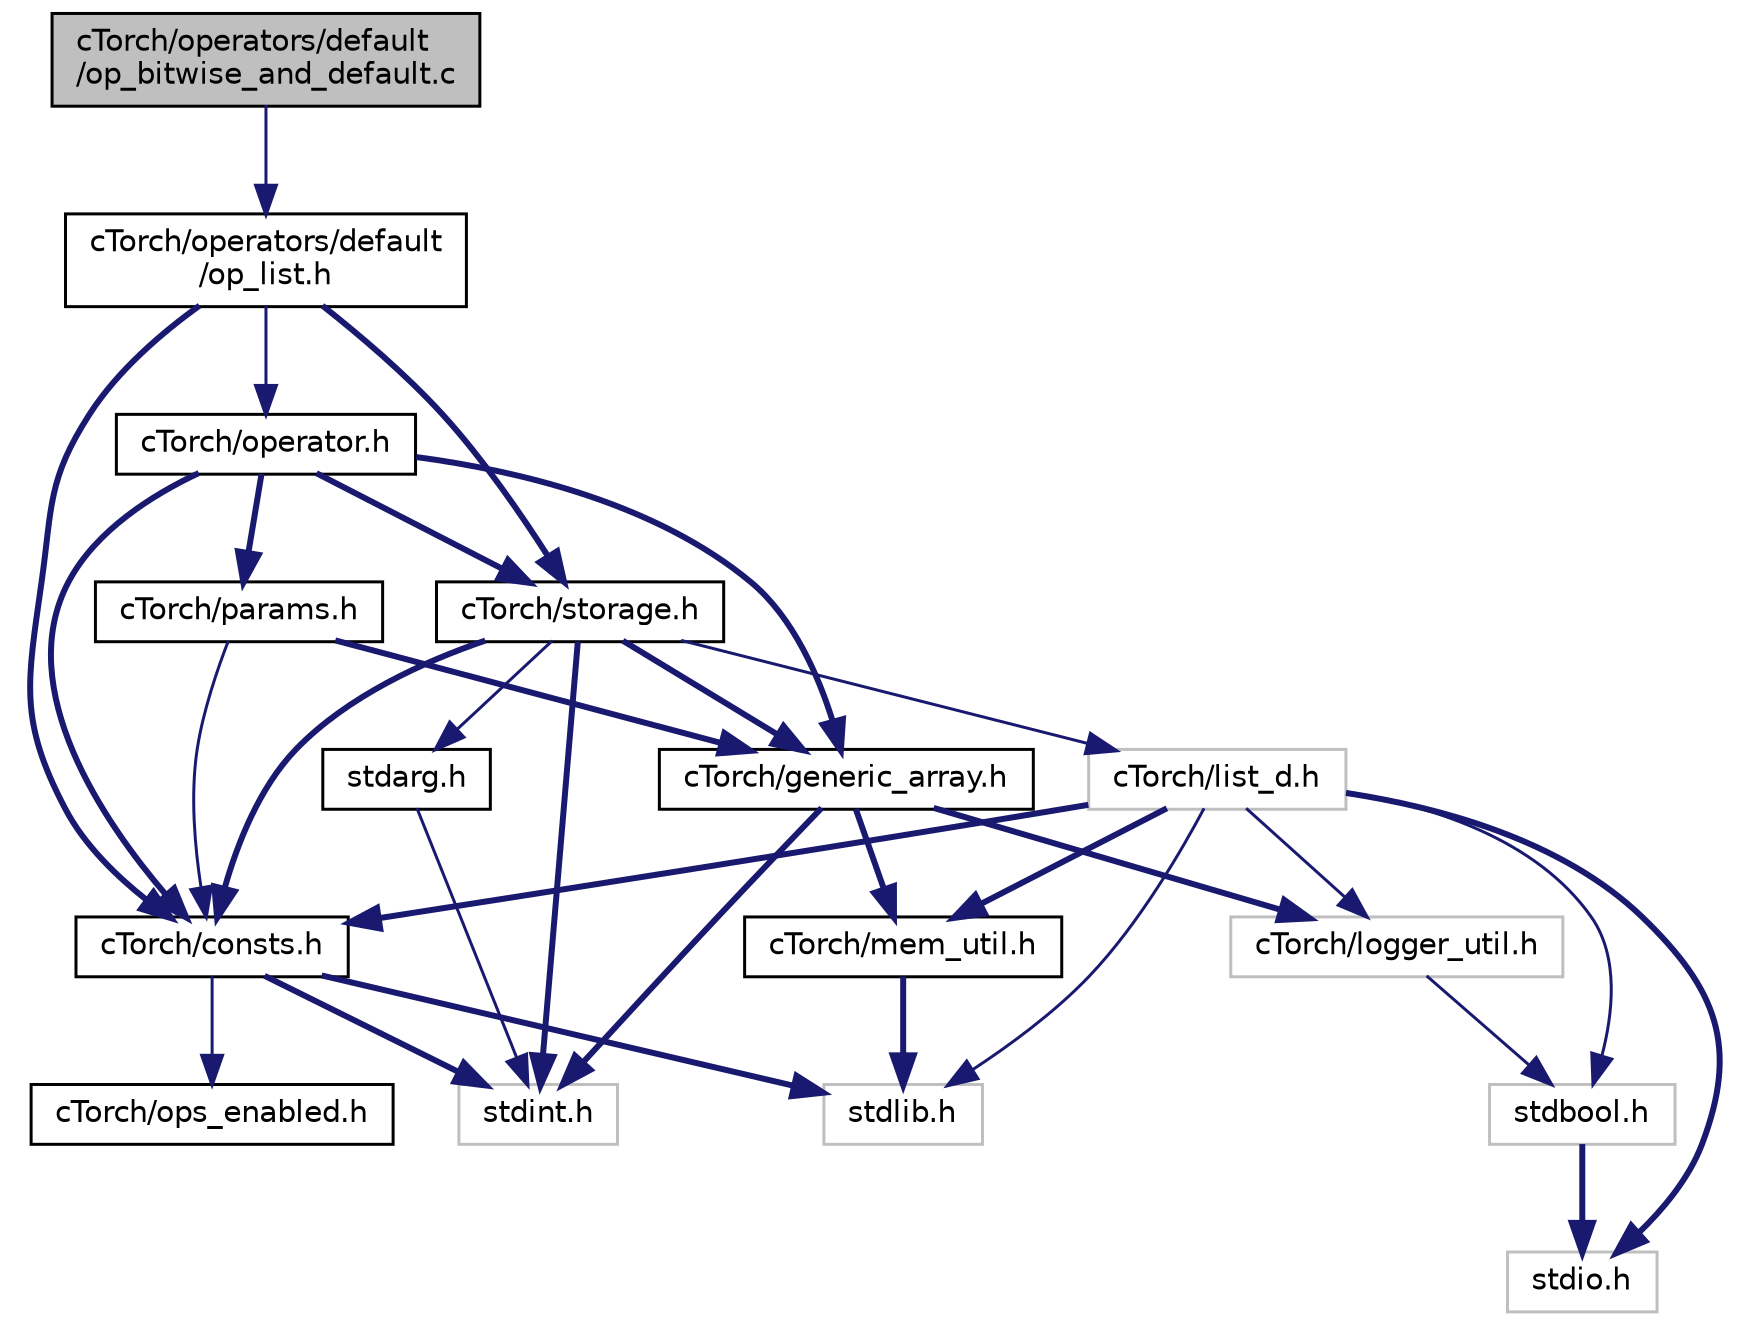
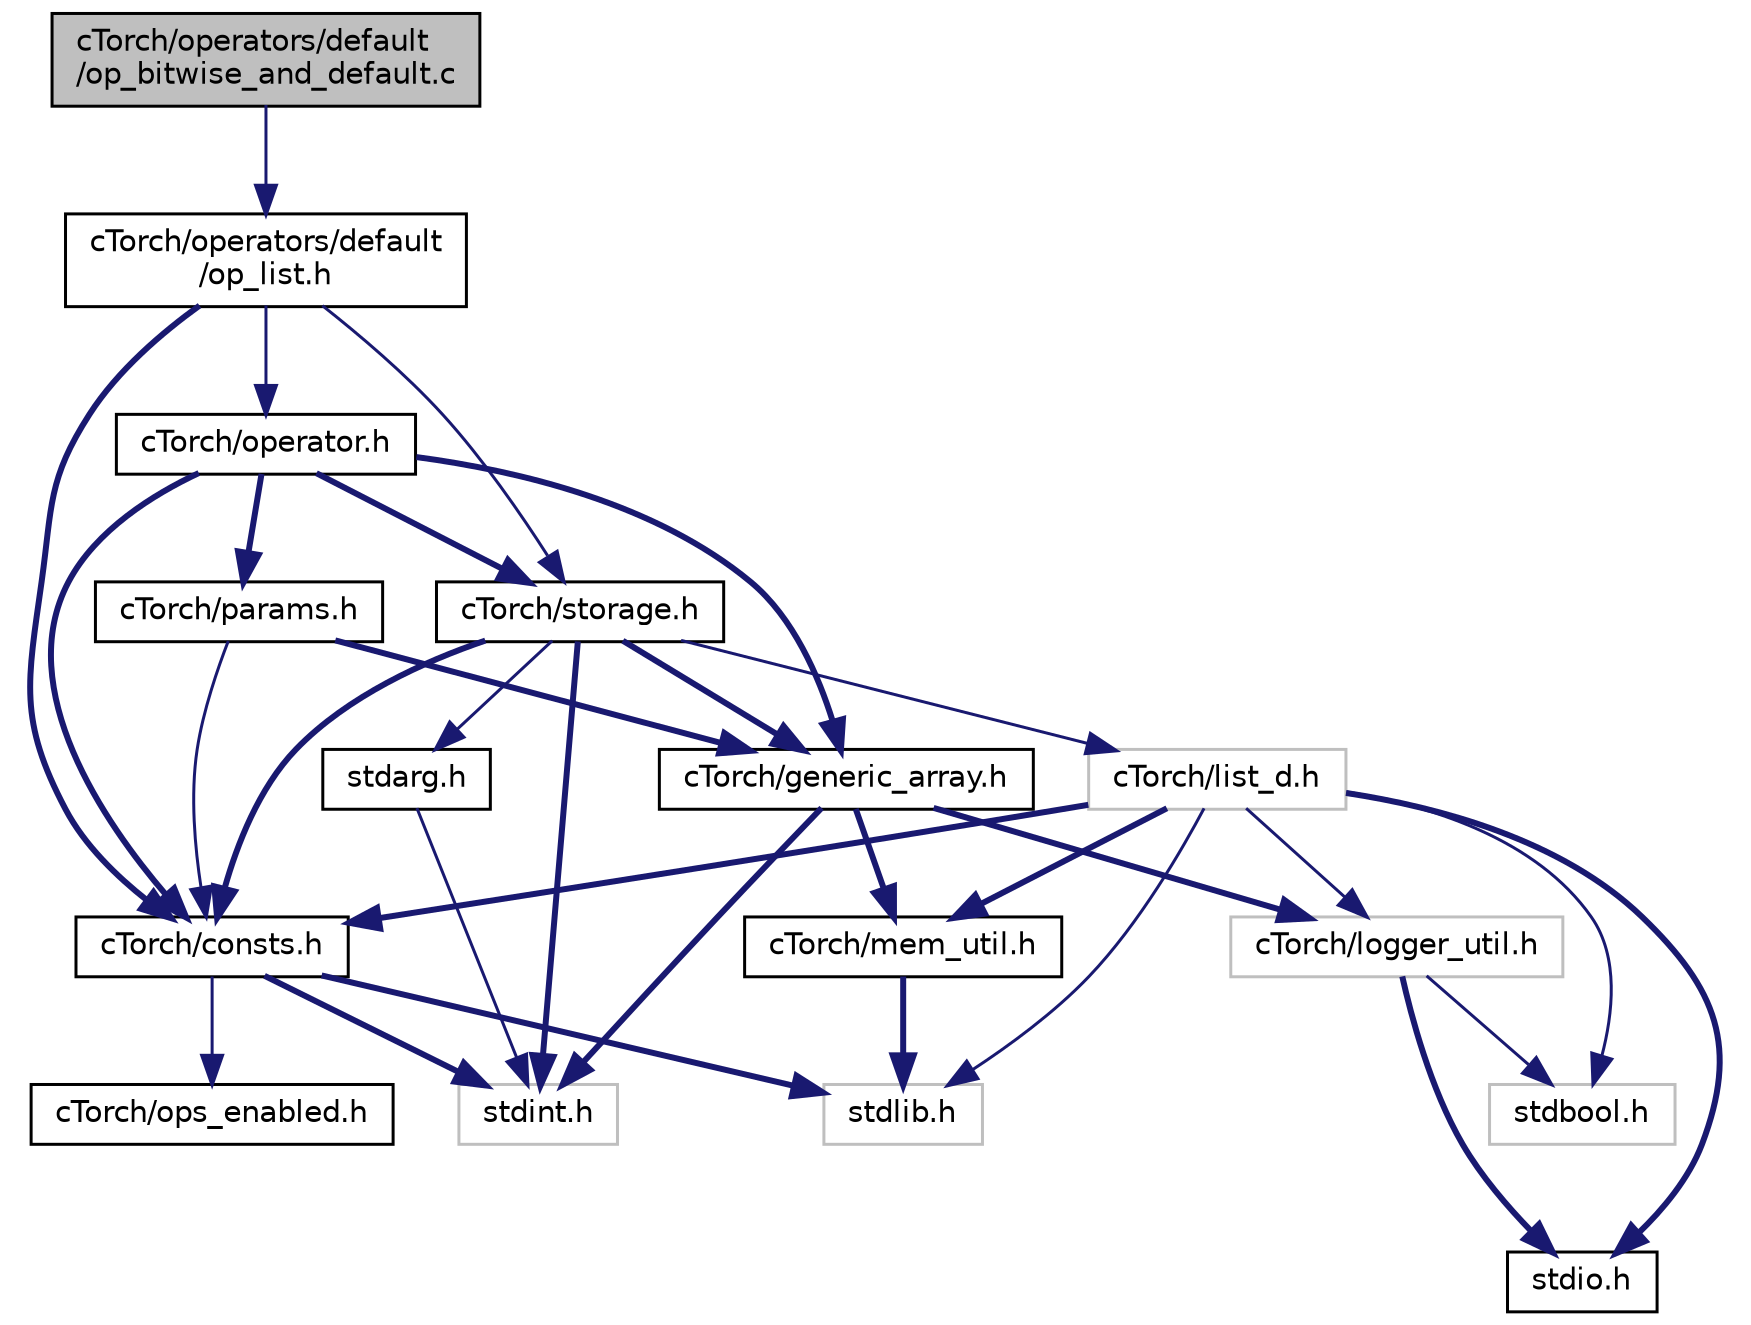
edge "cTorch/operators/default /op_list.h" -> "cTorch/storage.h": style bold -> solid
edge "stdbool.h" -> "stdio.h": now "cTorch/logger_util.h" -> "stdio.h"
node "stdio.h": color grey75 -> black
